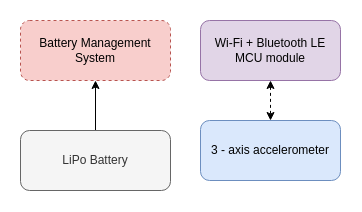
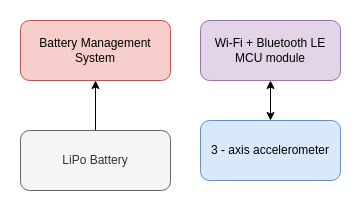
node "Battery Management System": style dashed -> solid
edge "Wi-Fi + Bluetooth LE MCU module" -- "3 - axis accelerometer": style dashed -> solid
